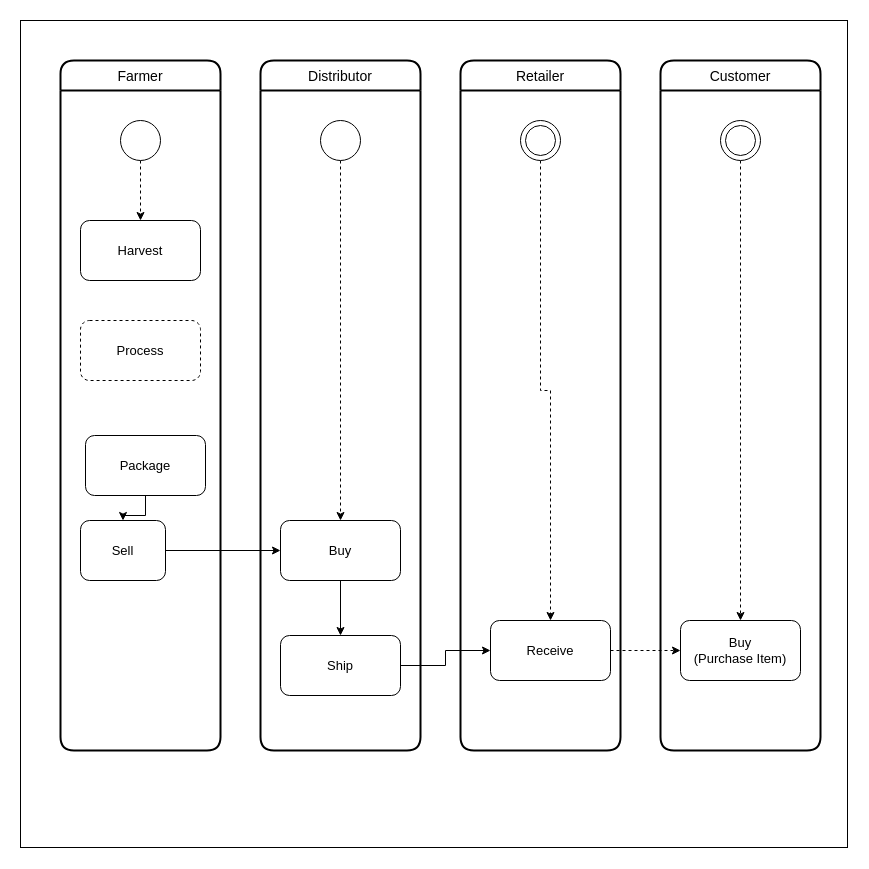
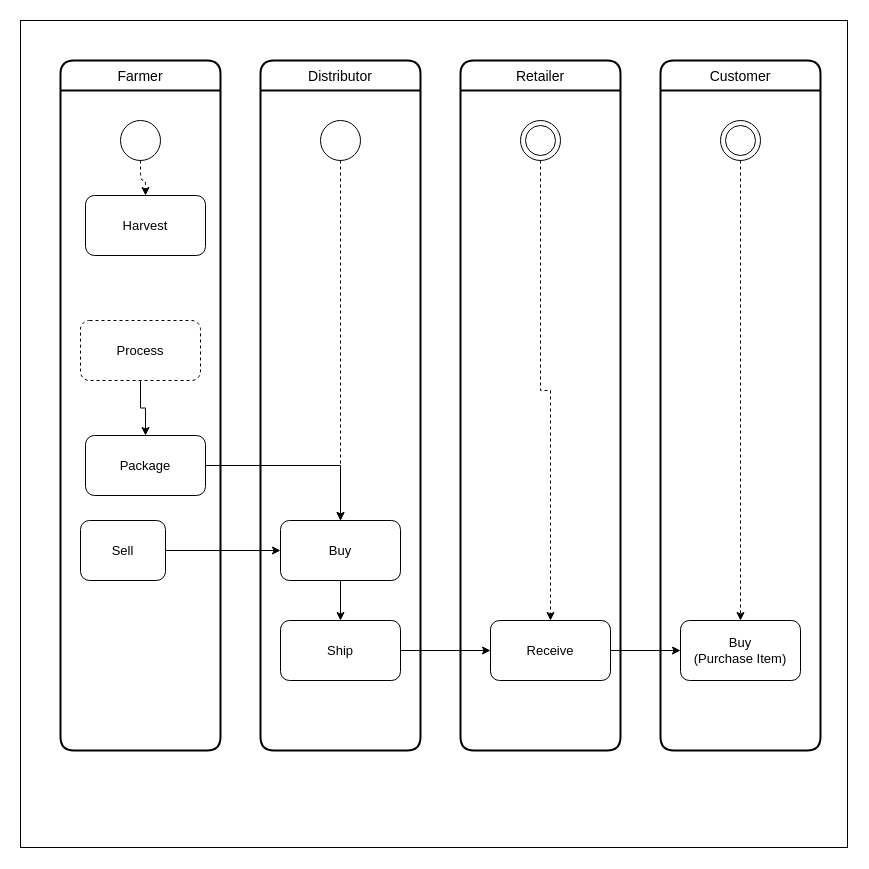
node "Harvest": moved (141, 251) -> (146, 226)
edge "Process" -> "Package": added
edge "Package" -> "Sell": now "Package" -> "Buy"
edge "Receive" -> "Buy (Purchase Item)": style dashed -> solid
node "Ship": moved (341, 666) -> (341, 651)
